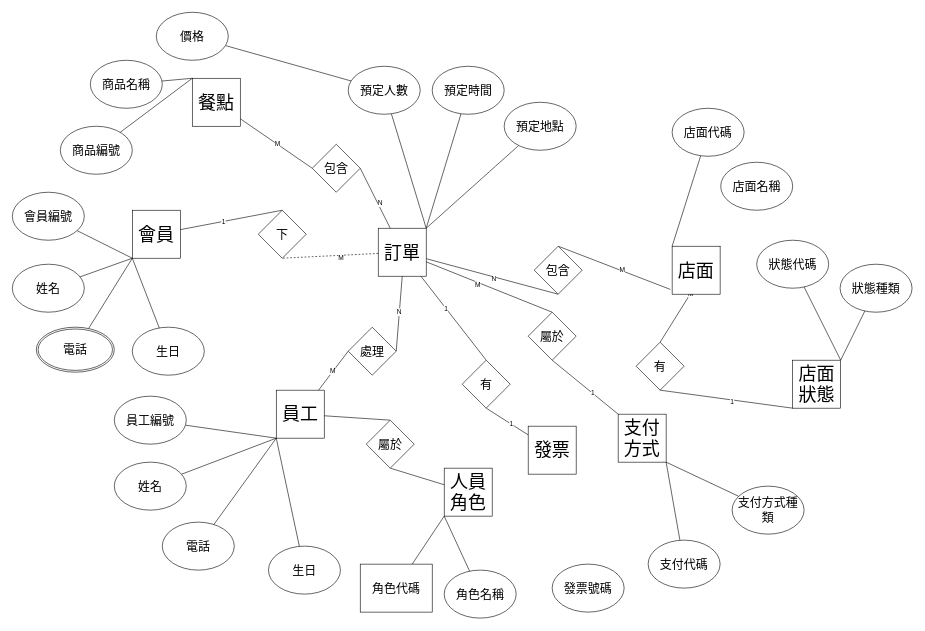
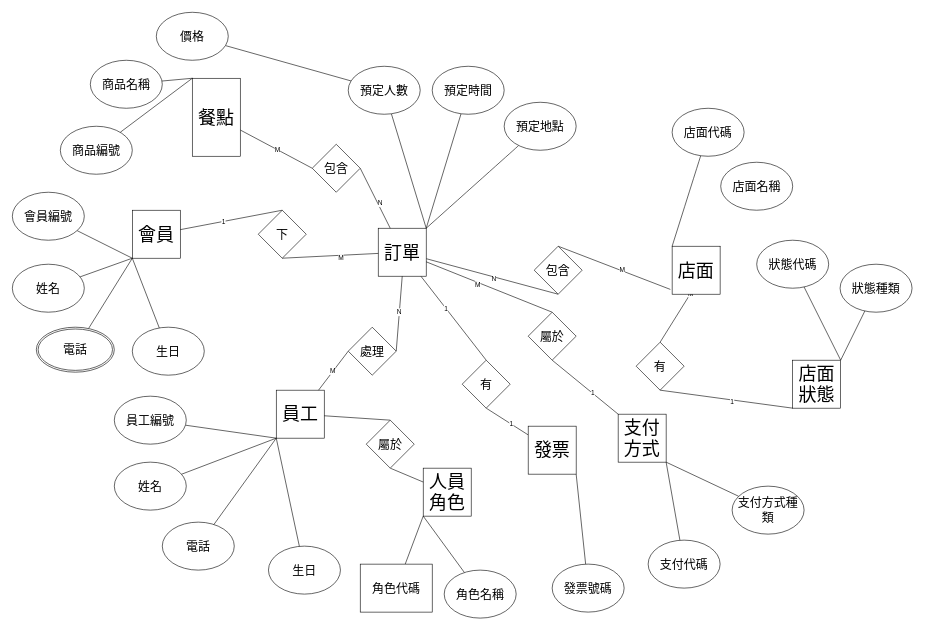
node "餐點": size 48x48 -> 48x78
edge "下" -- "訂單": style dashed -> solid
node "人員 角色": moved (468, 492) -> (447, 492)
edge "發票" -- "發票號碼": added
